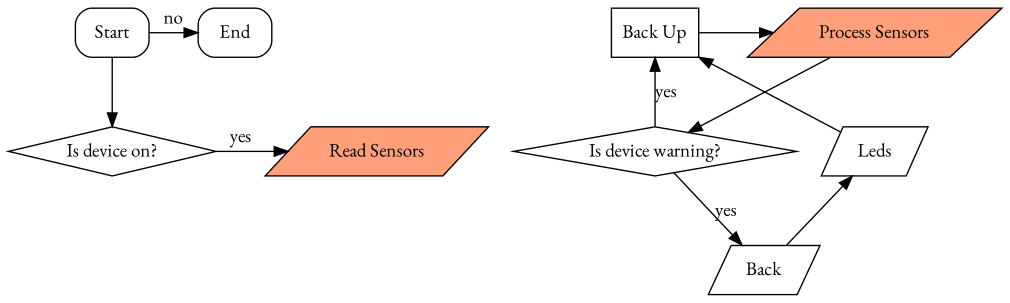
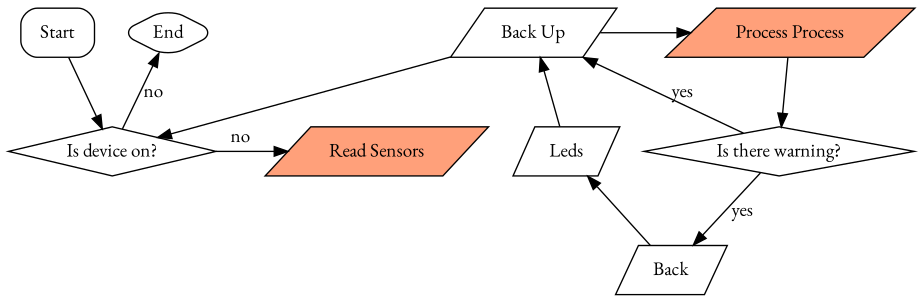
edge "Start" -> "End": now "Is device on?" -> "End"
node "End": shape box -> diamond
node "Back Up": shape box -> parallelogram
node "Process Sensors": label "Process Sensors" -> "Process Process"
edge "Back Up" -> "Is device on?": added
edge "Is device on?" -> "Read Sensors": label "yes" -> "no"
node "Is device warning?": label "Is device warning?" -> "Is there warning?"
